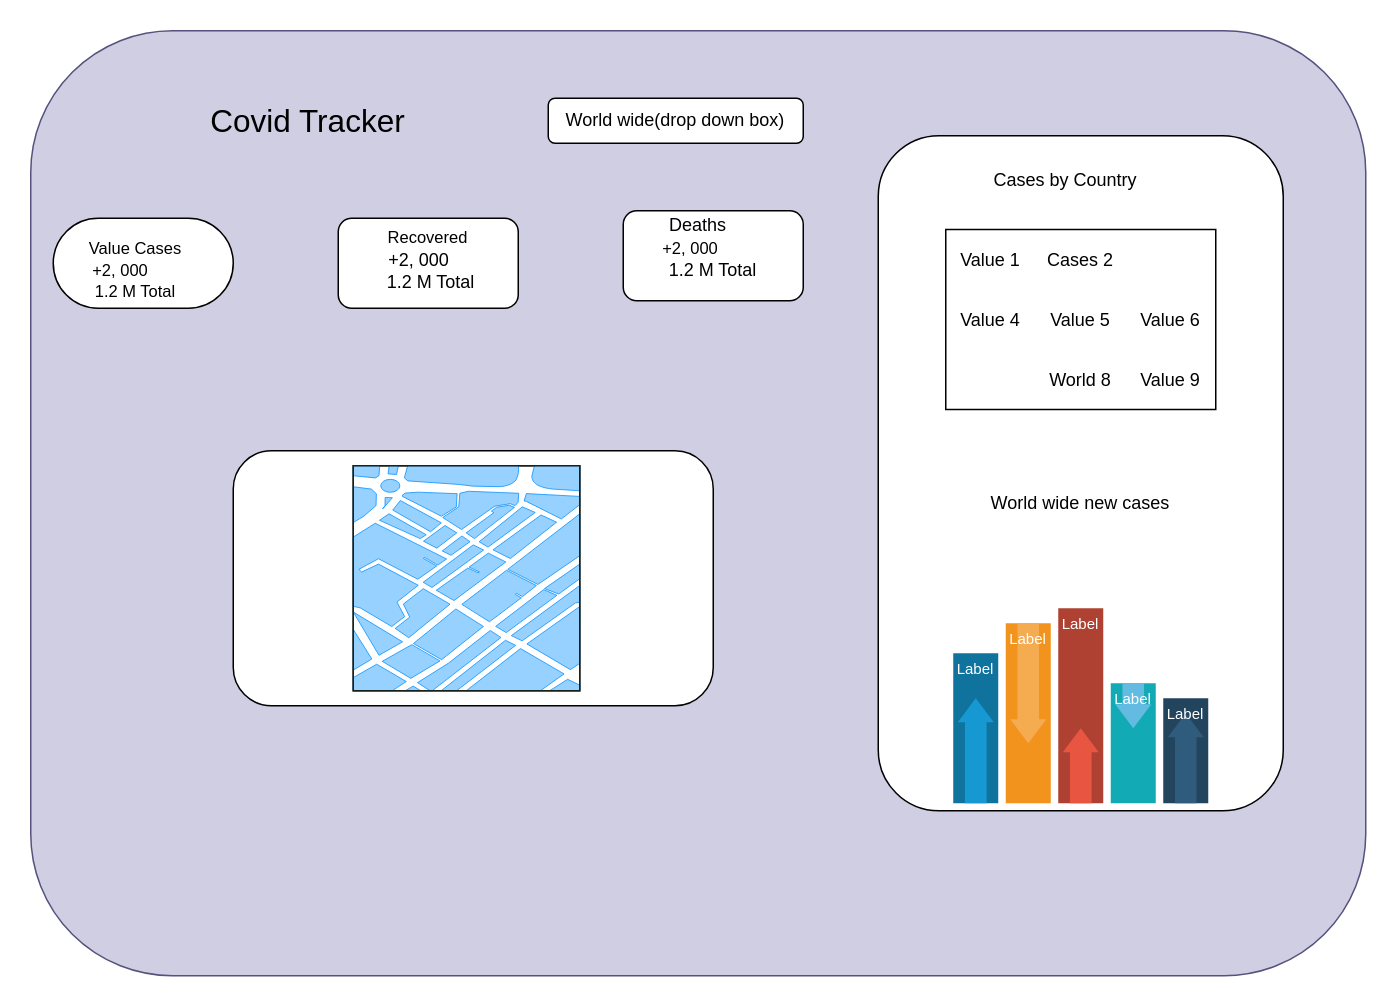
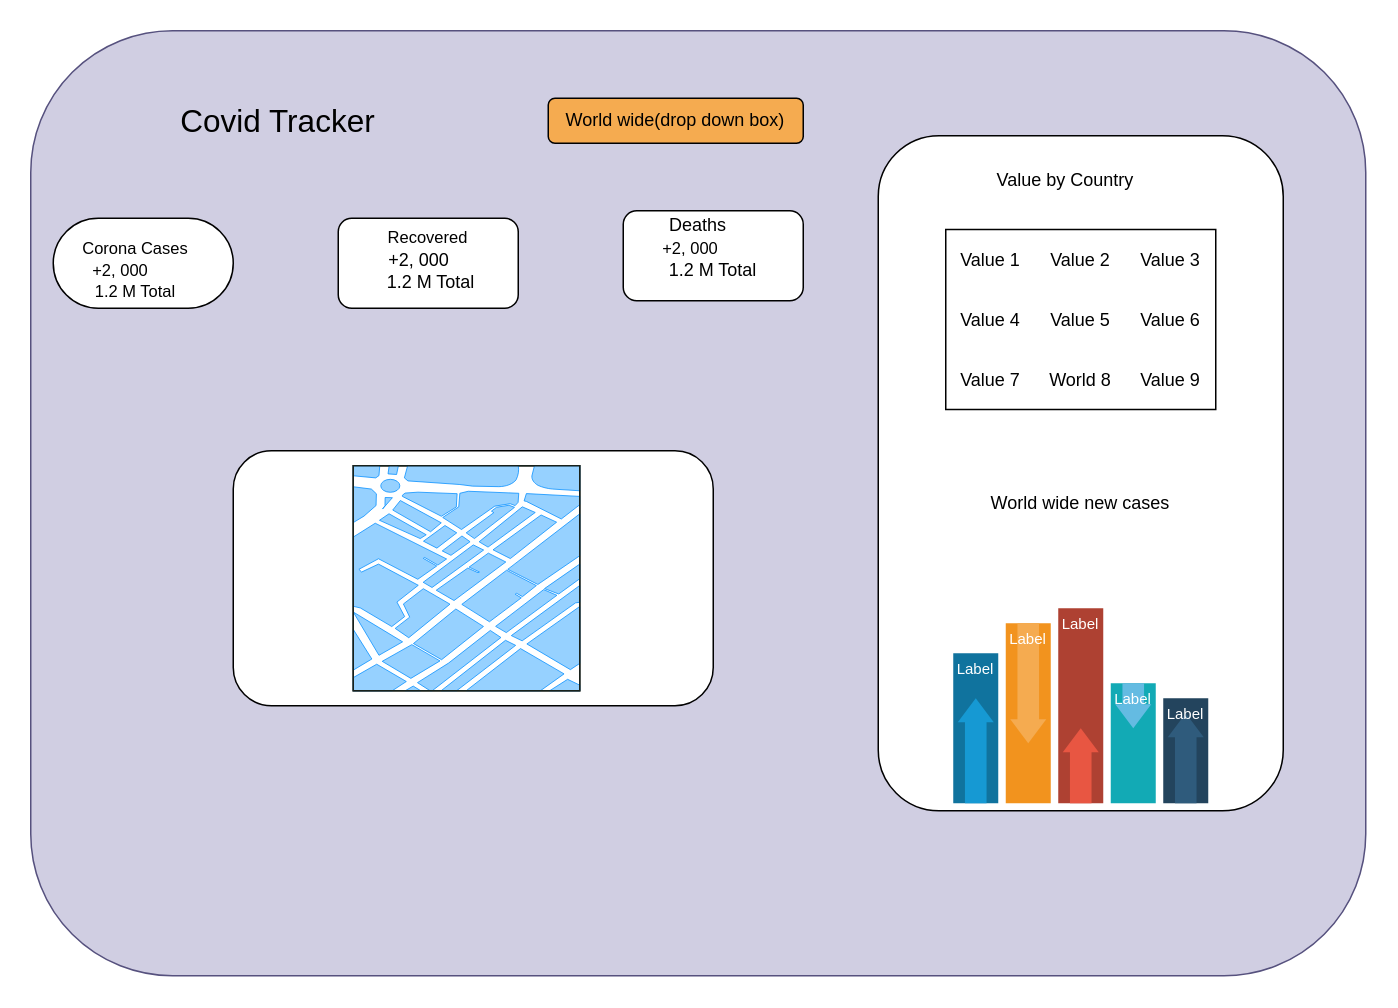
node "Covid Tracker": moved (308, 121) -> (278, 121)
node "World wide(drop down box)": fillcolor #ffffff -> #f5ab50
node "Cases by Country": label "Cases by Country" -> "Value by Country"
node "Value Cases": label "Value Cases" -> "Corona Cases"
node "Cases 2": label "Cases 2" -> "Value 2"
node "Value 3": added
node "Value 7": added
